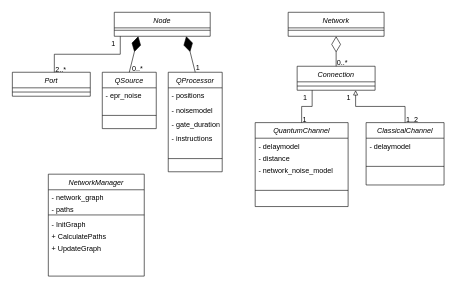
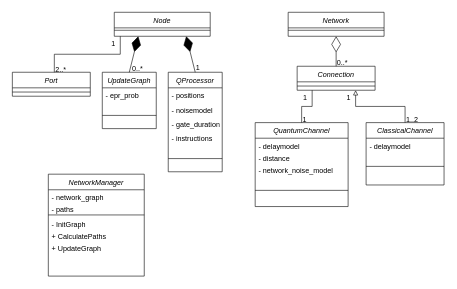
node "QSource": label "QSource" -> "UpdateGraph"
node "- epr_noise": label "- epr_noise" -> "- epr_prob"
